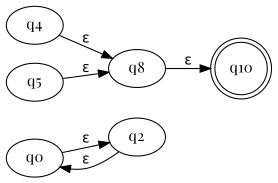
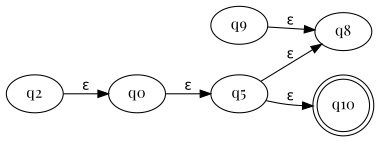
node "q4": label "q4" -> "q9"
edge "q8" -> "q10": now "q5" -> "q10"
edge "q0" -> "q2": now "q0" -> "q5"
